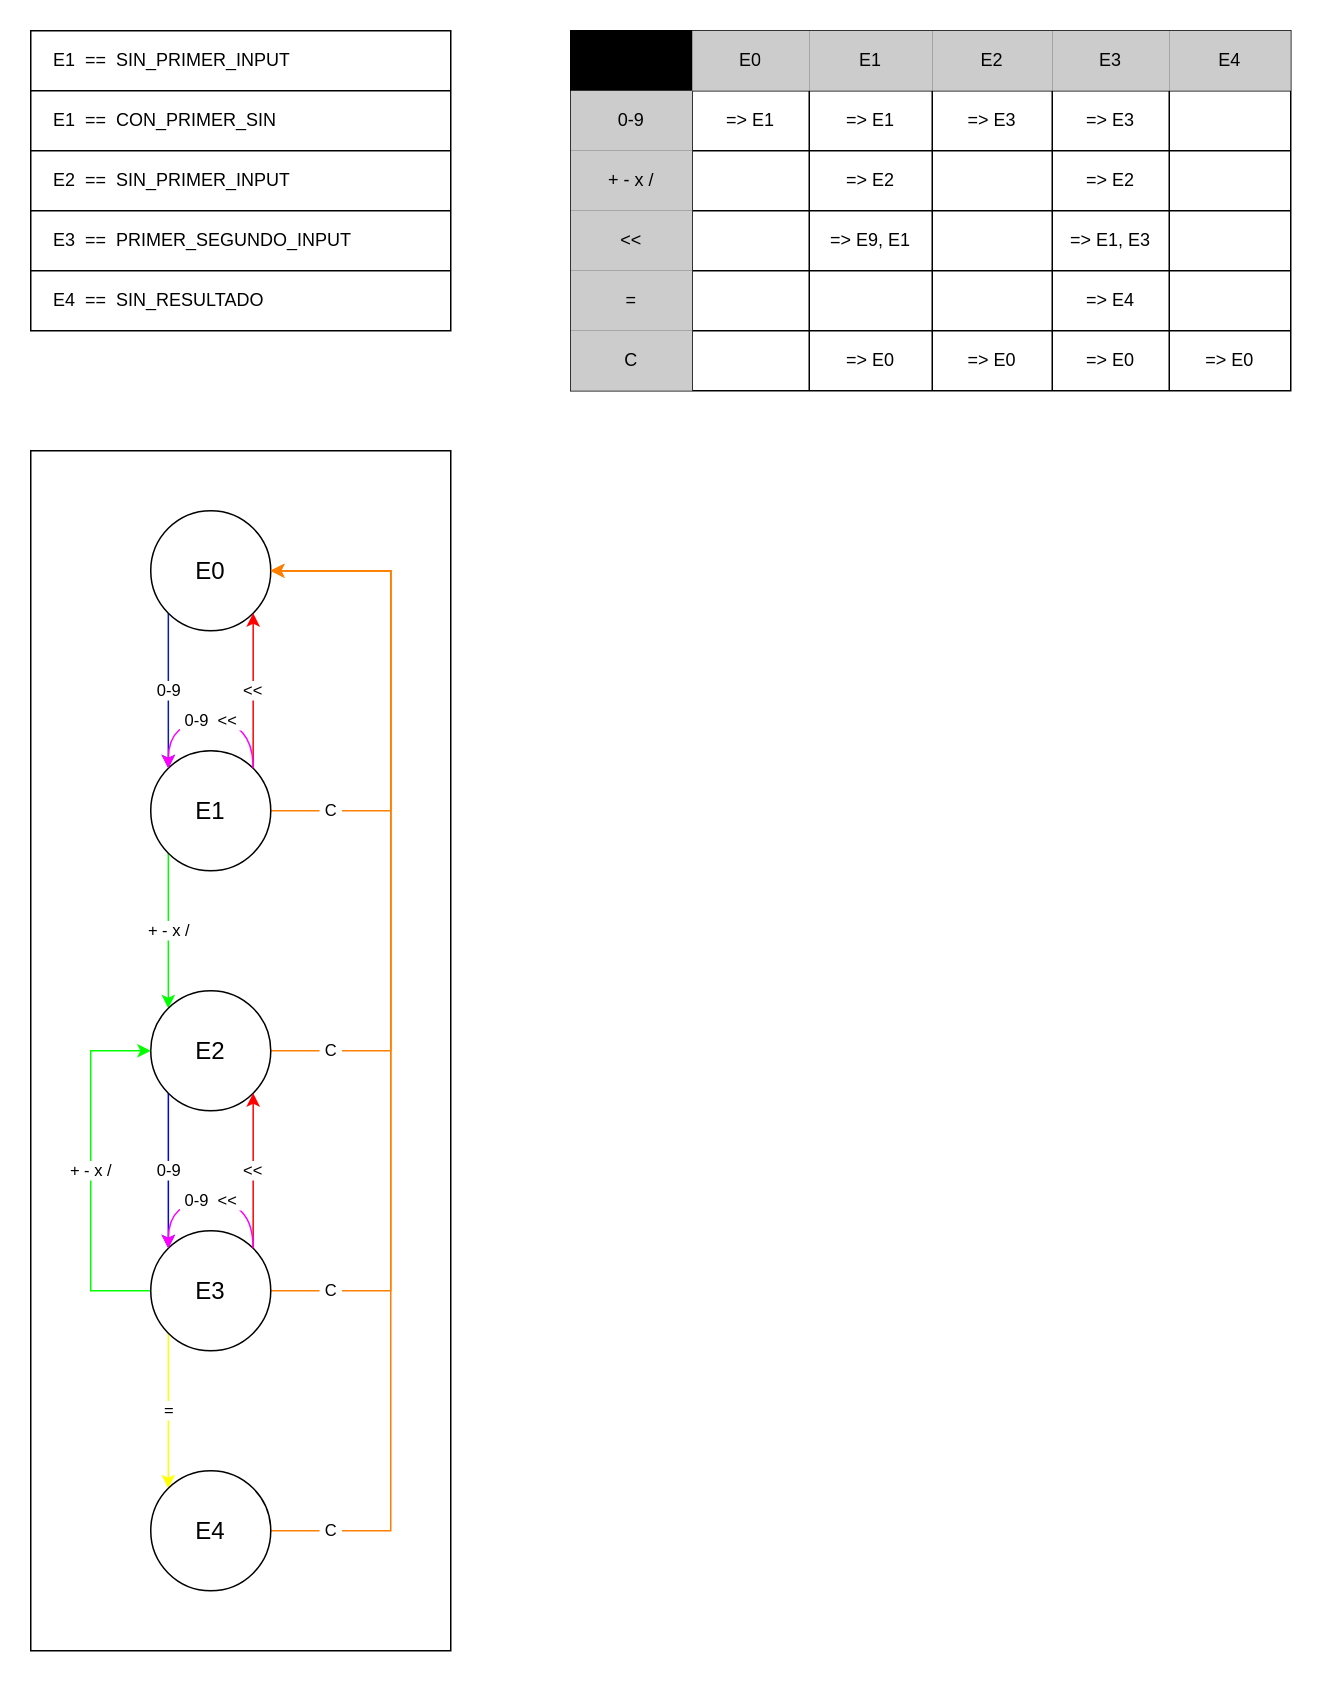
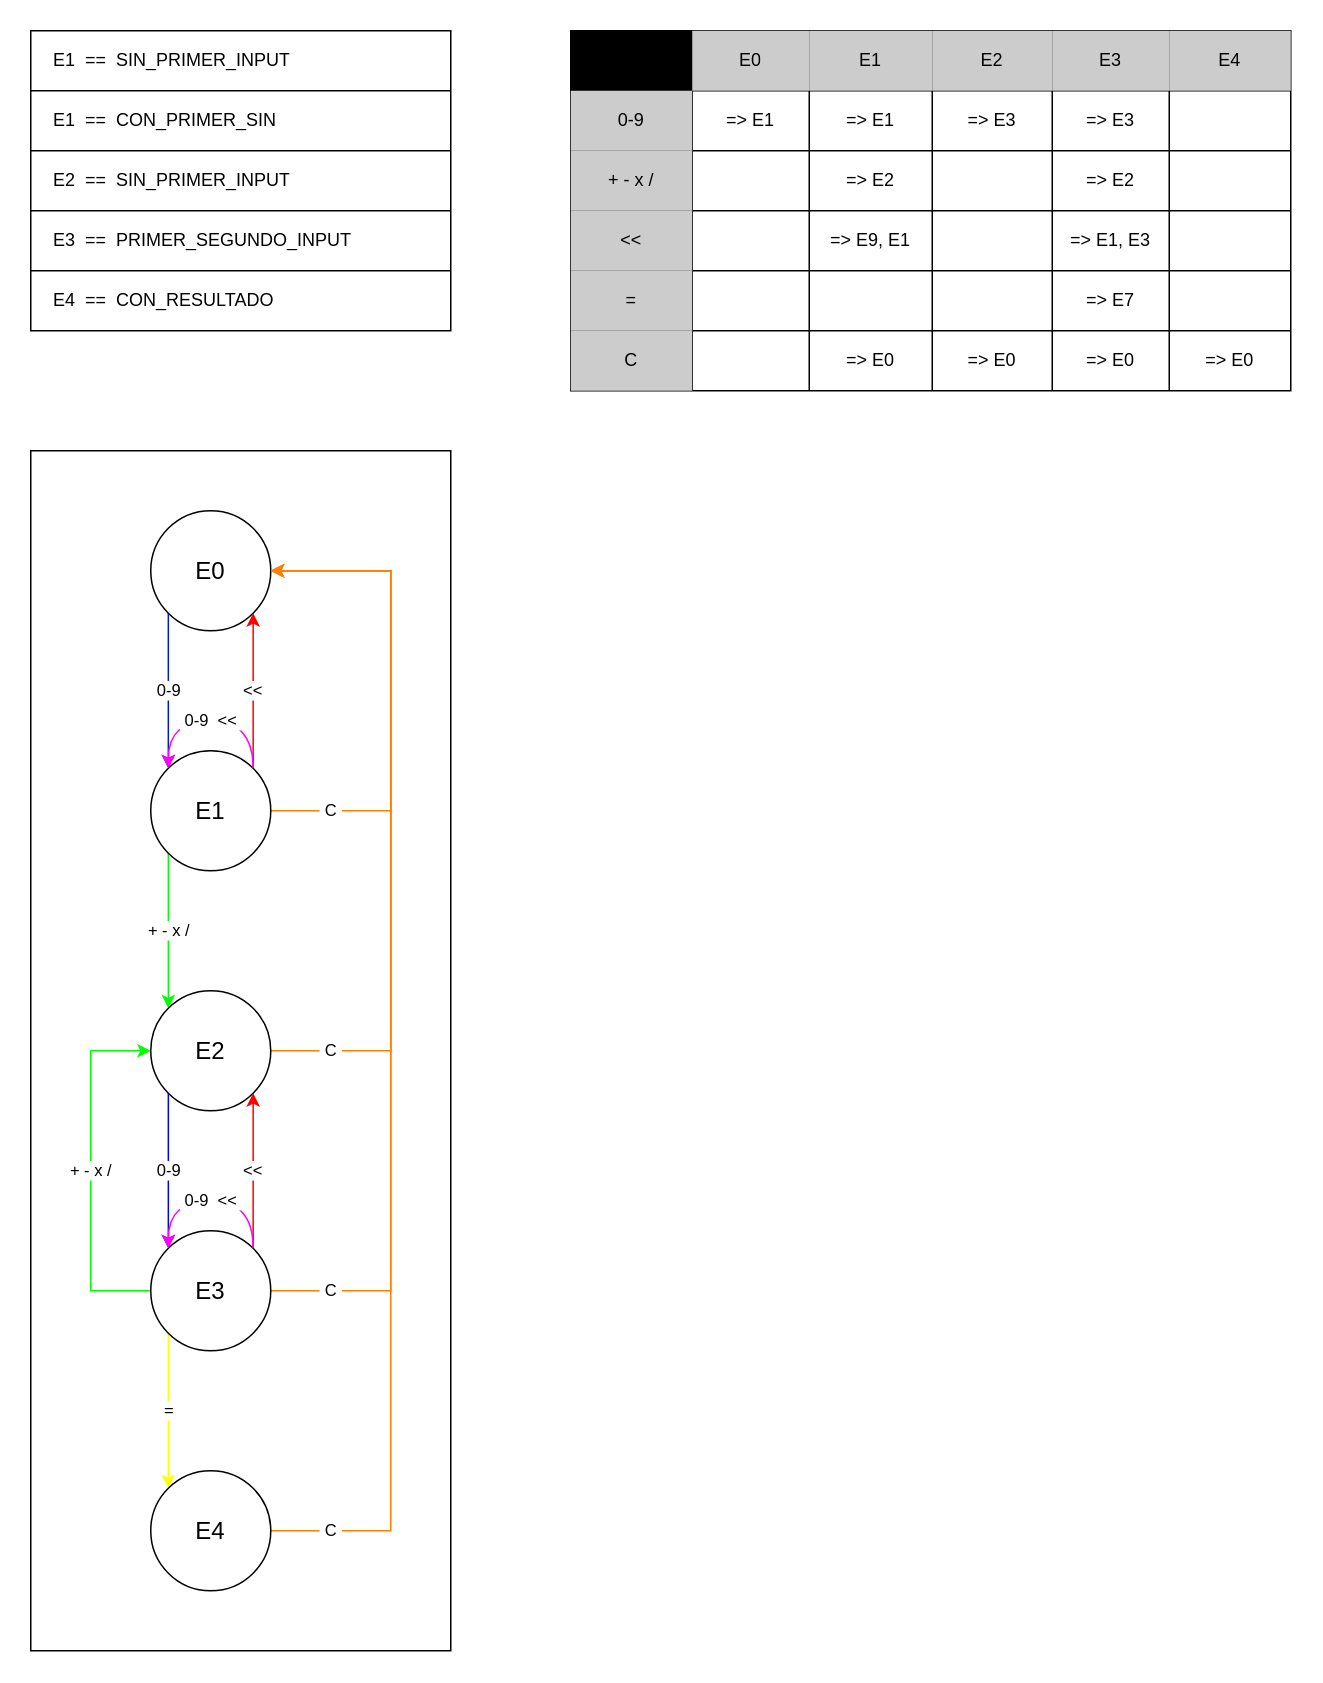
node "E4 == SIN_RESULTADO": label "E4 == SIN_RESULTADO" -> "E4 == CON_RESULTADO"
node "=> E4": label "=> E4" -> "=> E7"
